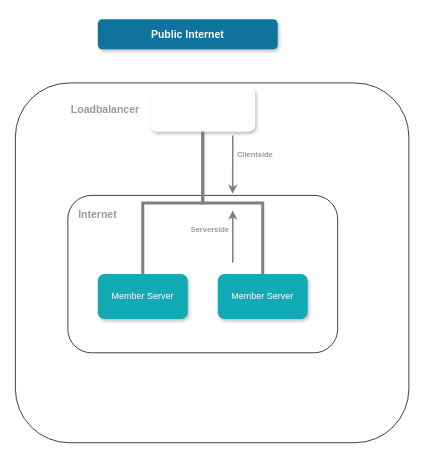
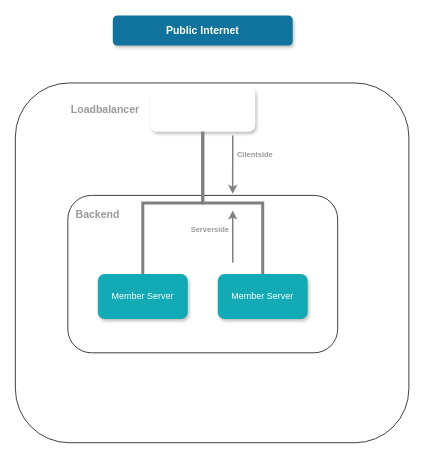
node "Public Internet": moved (188, 34) -> (203, 30)
node "Internet": label "Internet" -> "Backend"
